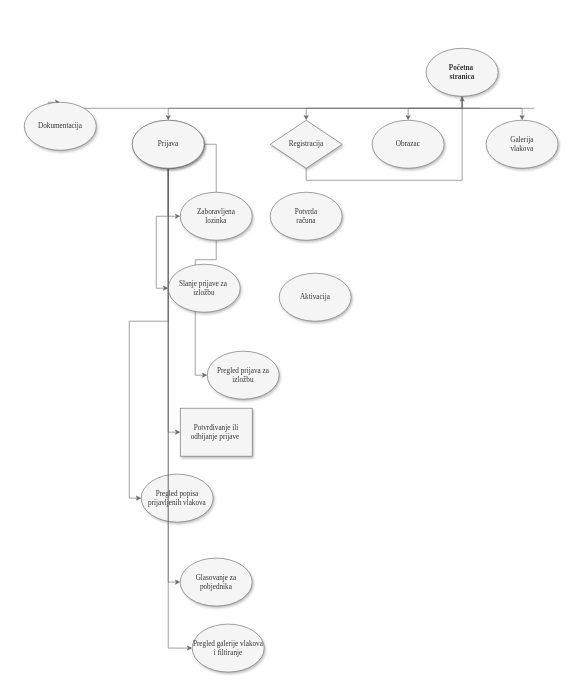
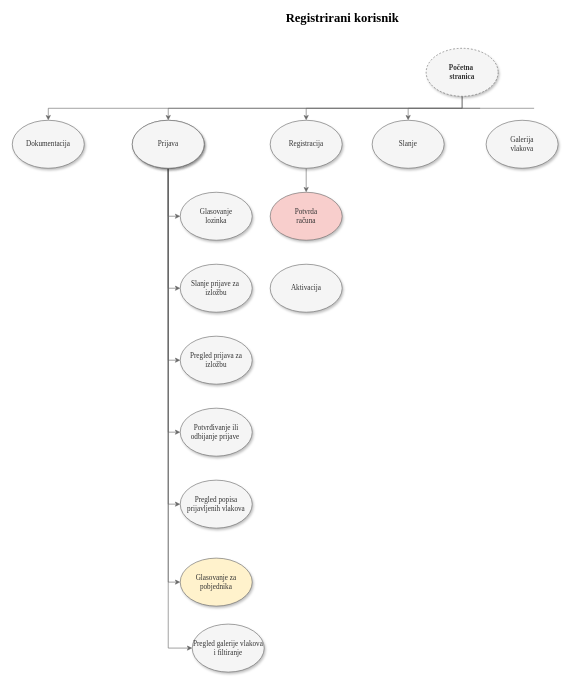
node "Registrirani korisnik": added
node "Početna stranica": style solid -> dashed
edge "Početna stranica" -> "Galerija vlakova": removed
node "Dokumentacija": moved (60, 126) -> (48, 144)
node "Registracija": shape diamond -> ellipse
node "Obrazac": label "Obrazac" -> "Slanje"
edge "Registracija" -> "Početna stranica": now "Registracija" -> "Potvrda računa"
node "Zaboravljena lozinka": label "Zaboravljena lozinka" -> "Glasovanje lozinka"
node "Potvrda računa": fillcolor #f5f5f5 -> #f8cecc
node "Slanje prijave za izložbu": moved (204, 288) -> (216, 288)
node "Aktivacija": moved (315, 297) -> (306, 288)
node "Pregled prijava za izložbu": moved (243, 375) -> (216, 360)
node "Potvrđivanje ili odbijanje prijave": shape rectangle -> ellipse
node "Pregled popisa prijavljenih vlakova": moved (177, 498) -> (216, 504)
node "Glasovanje za pobjednika": fillcolor #f5f5f5 -> #fff2cc
